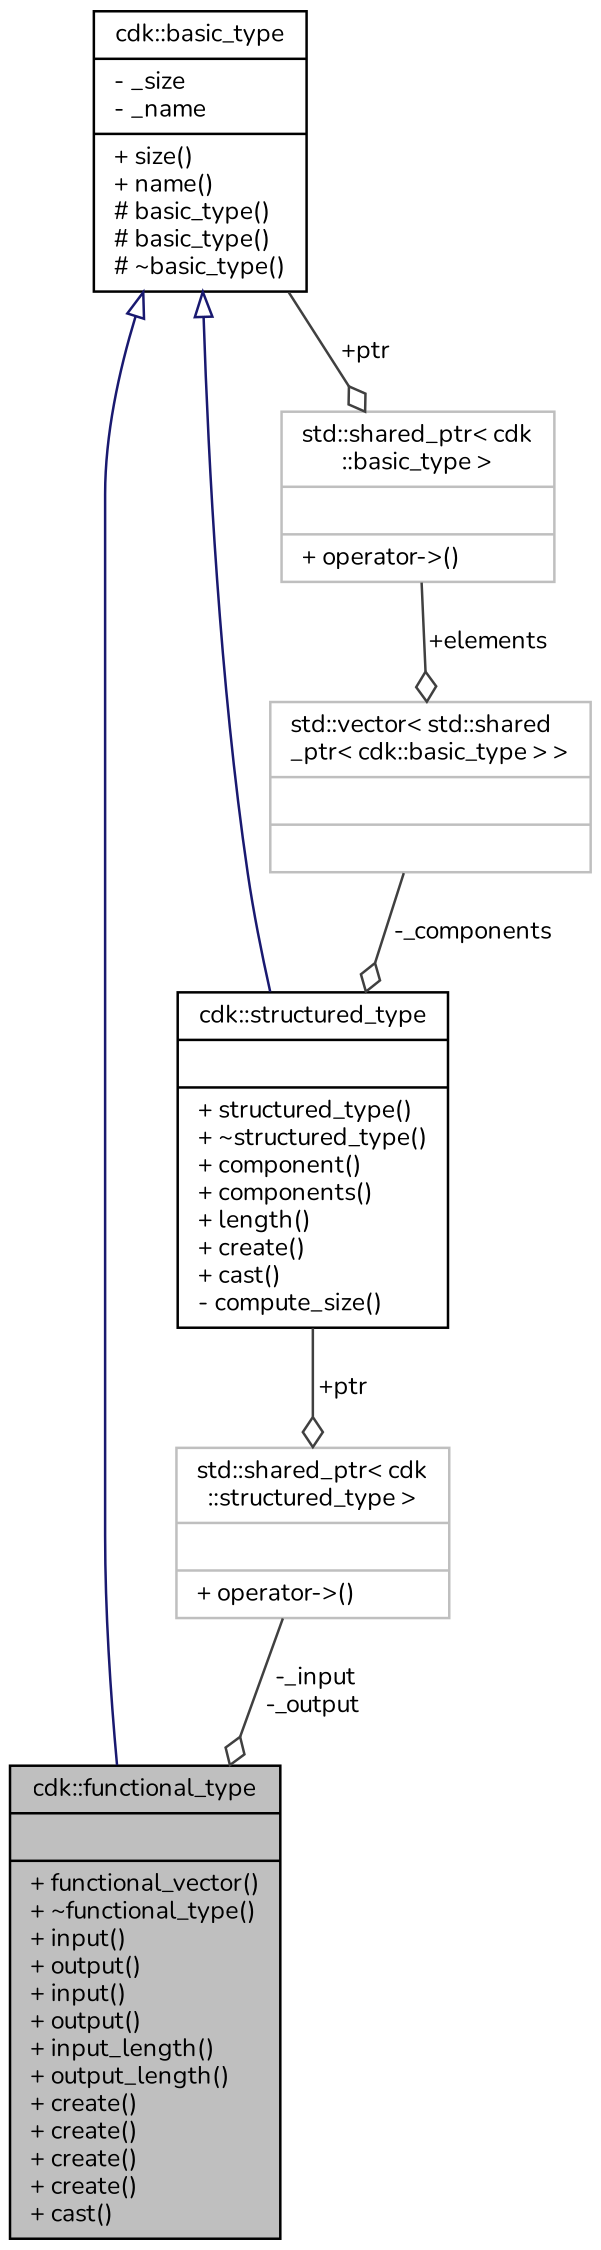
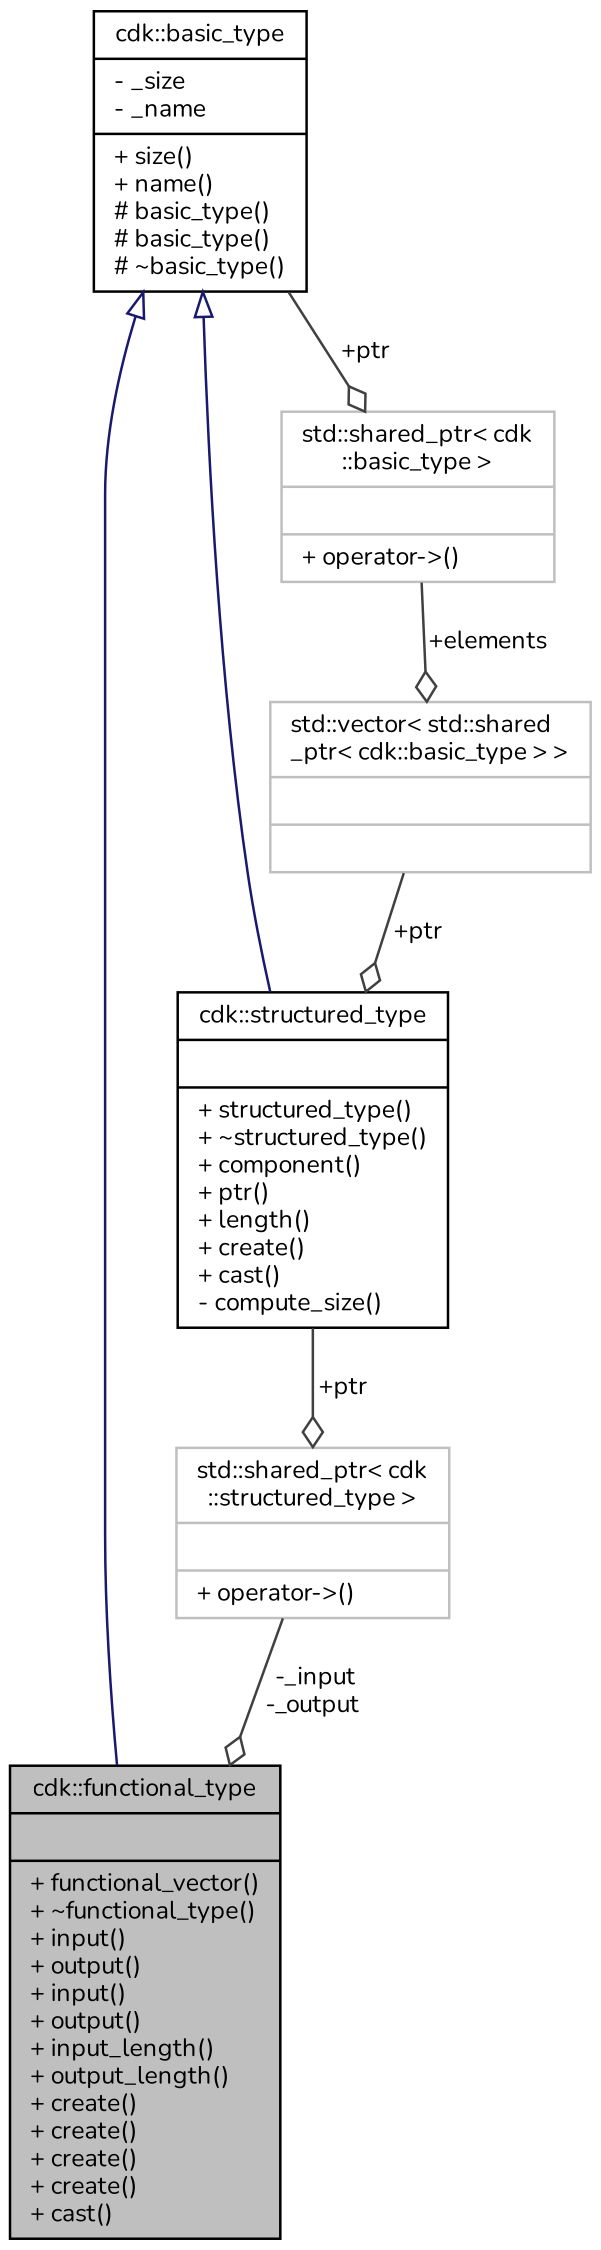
edge "std::vector< std::shared" -> "cdk::structured_type": label " -_components" -> " +ptr"
node "cdk::structured_type": text "+ components()" -> "+ ptr()"
